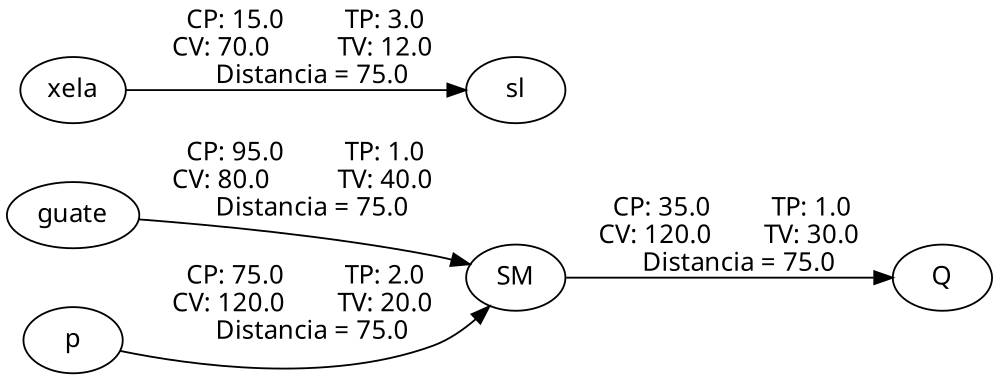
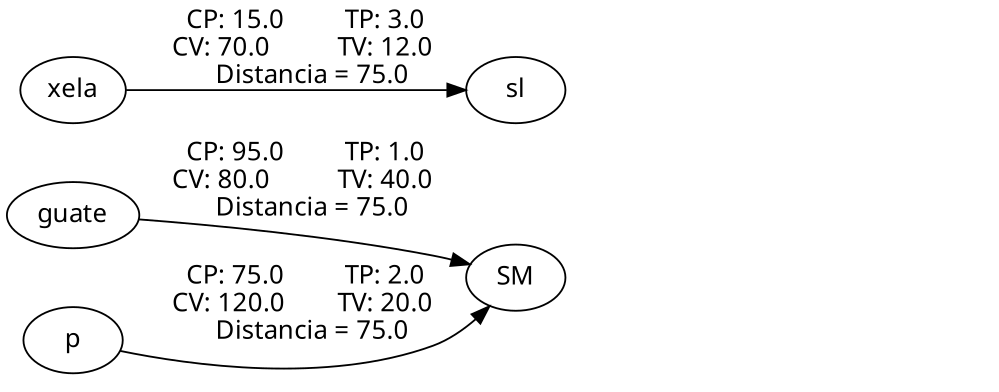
node "Q": removed
